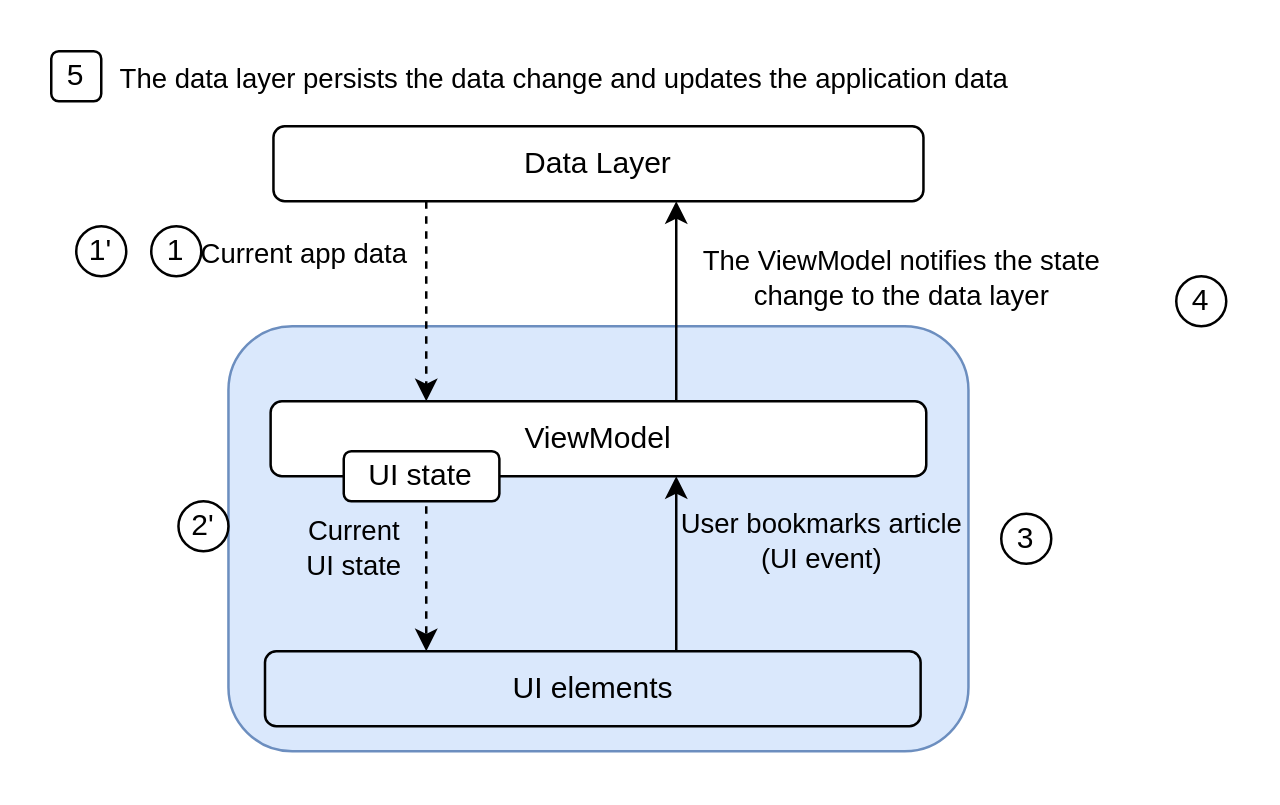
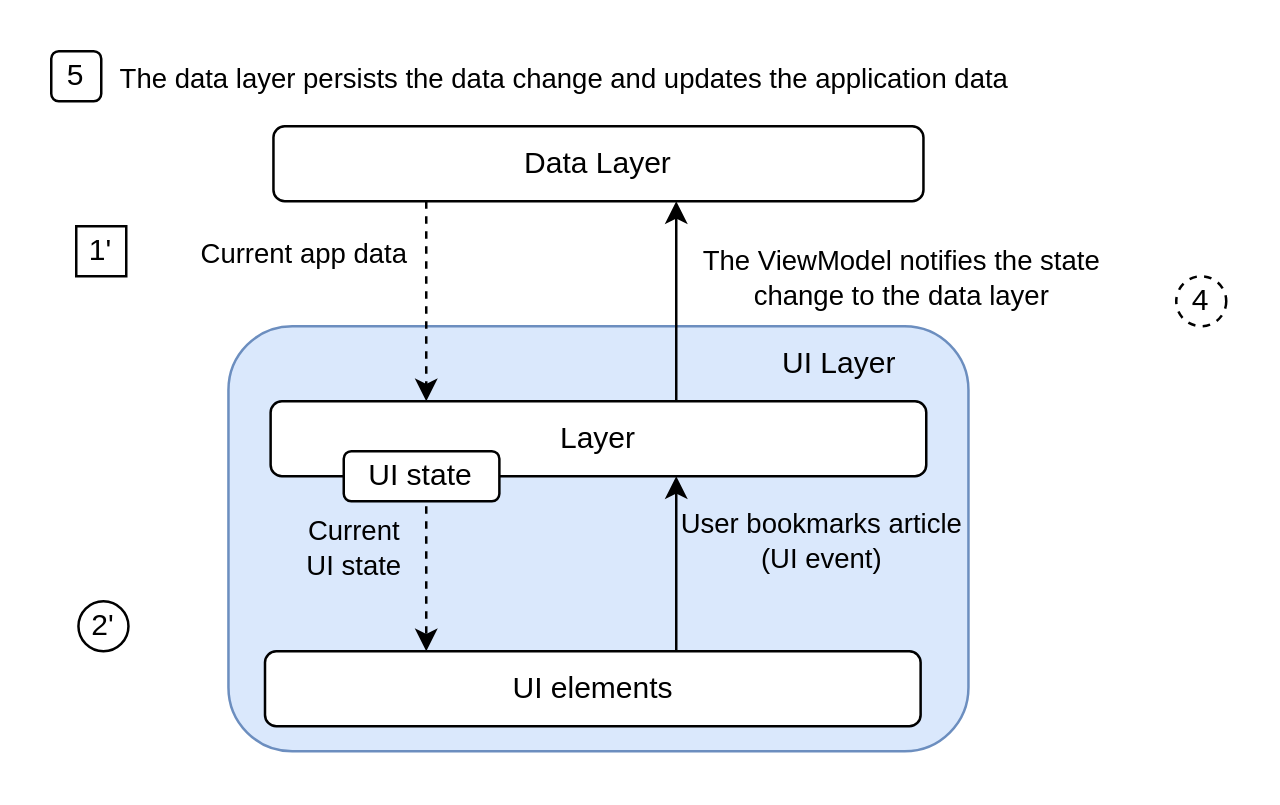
node "1'": shape ellipse -> rectangle
node "1": removed
node "4": style solid -> dashed
node "UI Layer": added
node "ViewModel": label "ViewModel" -> "Layer"
node "2'": moved (203, 526) -> (103, 626)
node "3": removed
node "UI elements": fillcolor #dae8fc -> #ffffff
